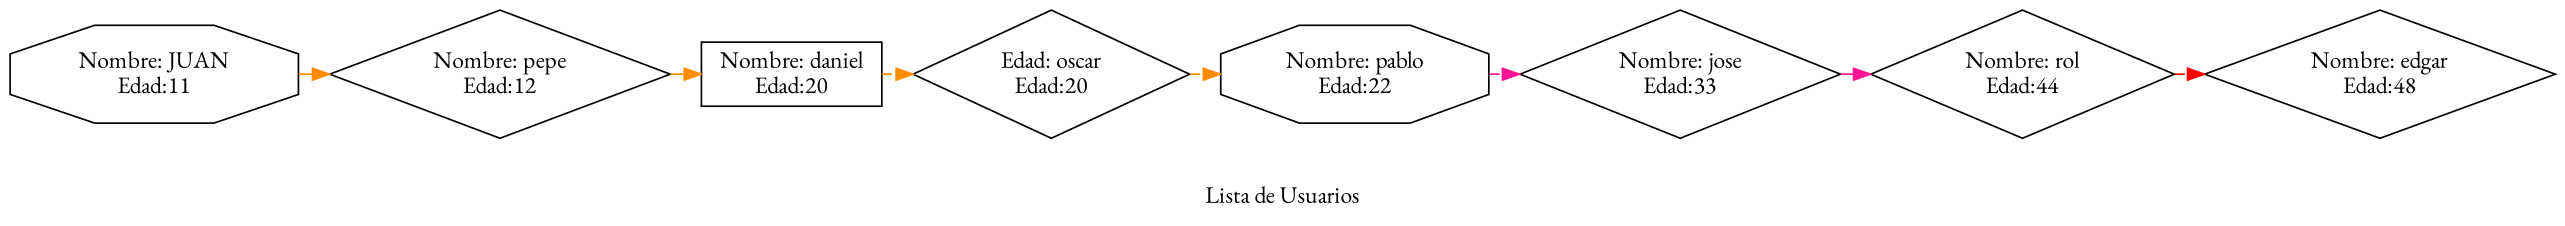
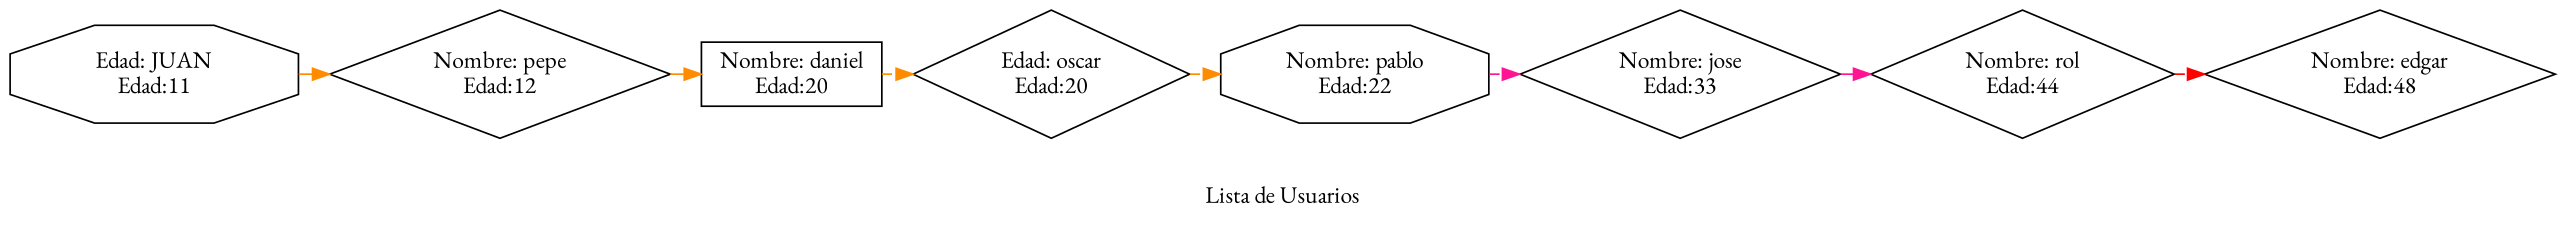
node "Nombre: JUAN Edad:11": label "Nombre: JUAN Edad:11" -> "Edad: JUAN Edad:11"
